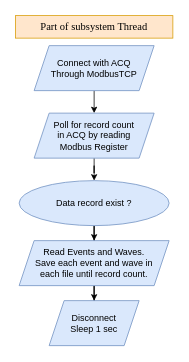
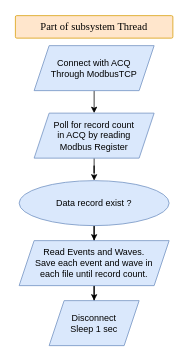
node "Part of subsystem Thread": shape rectangle -> rounded rectangle
